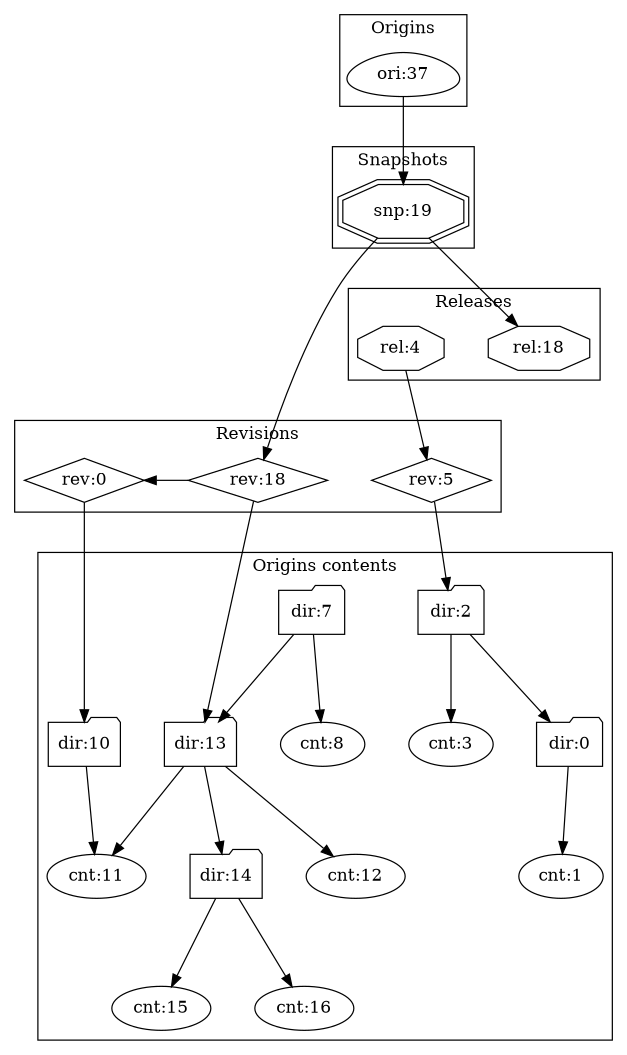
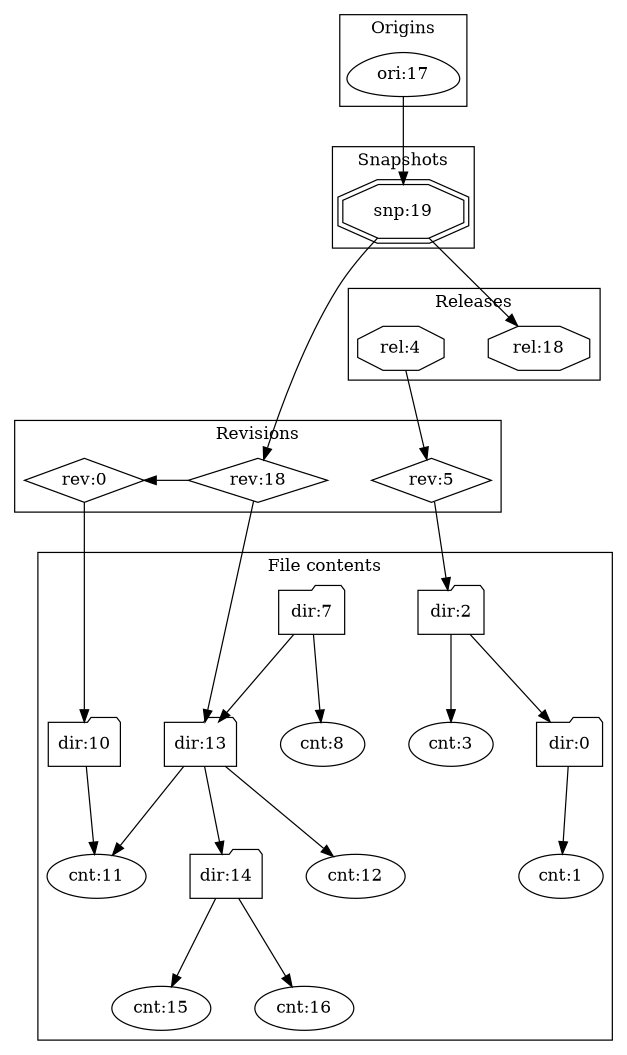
node "ori:37": label "ori:37" -> "ori:17"
cluster "Origins contents": label "Origins contents" -> "File contents"
